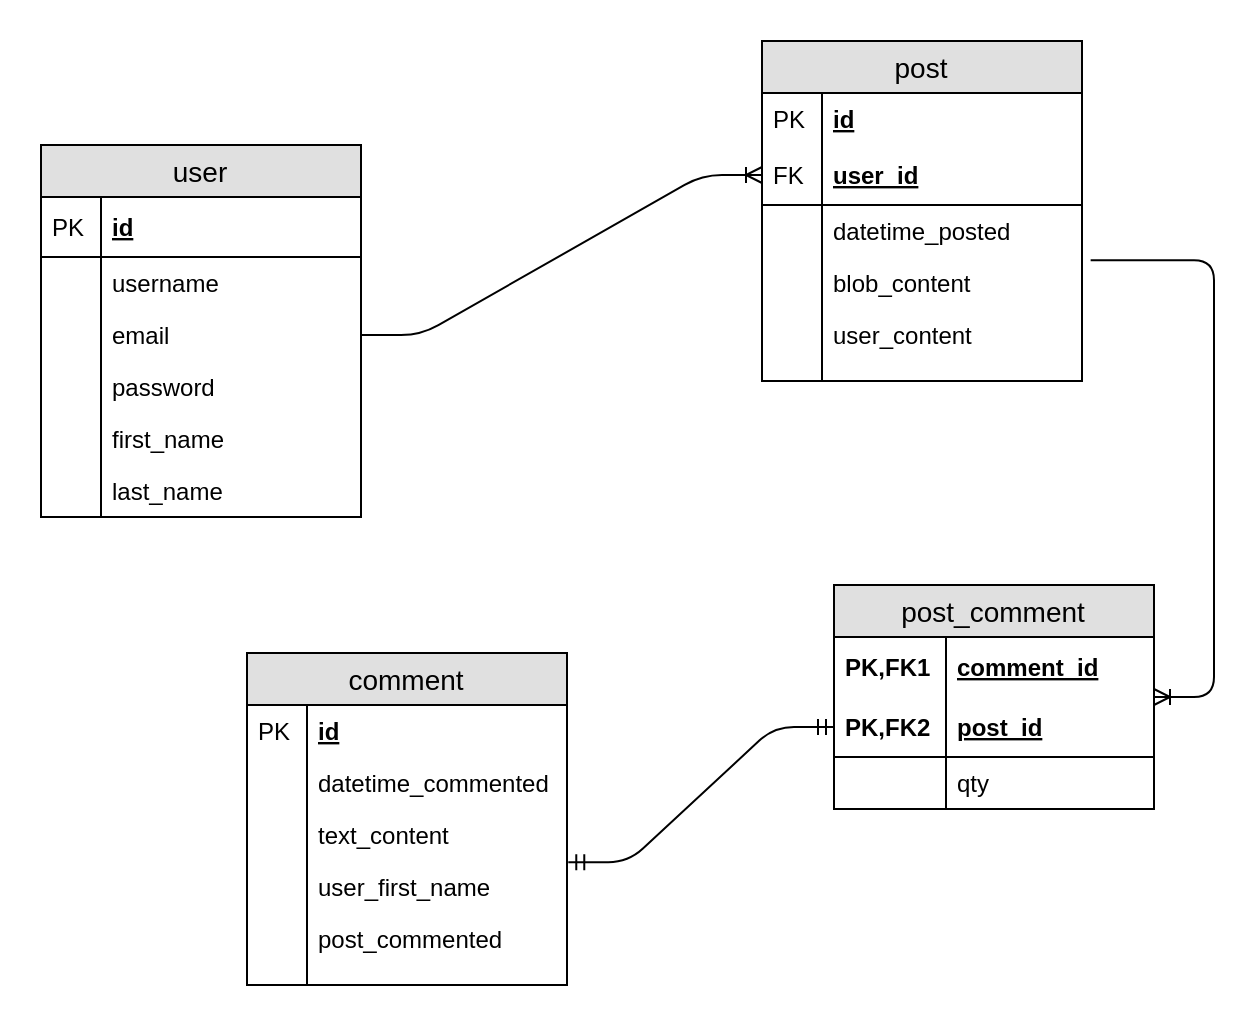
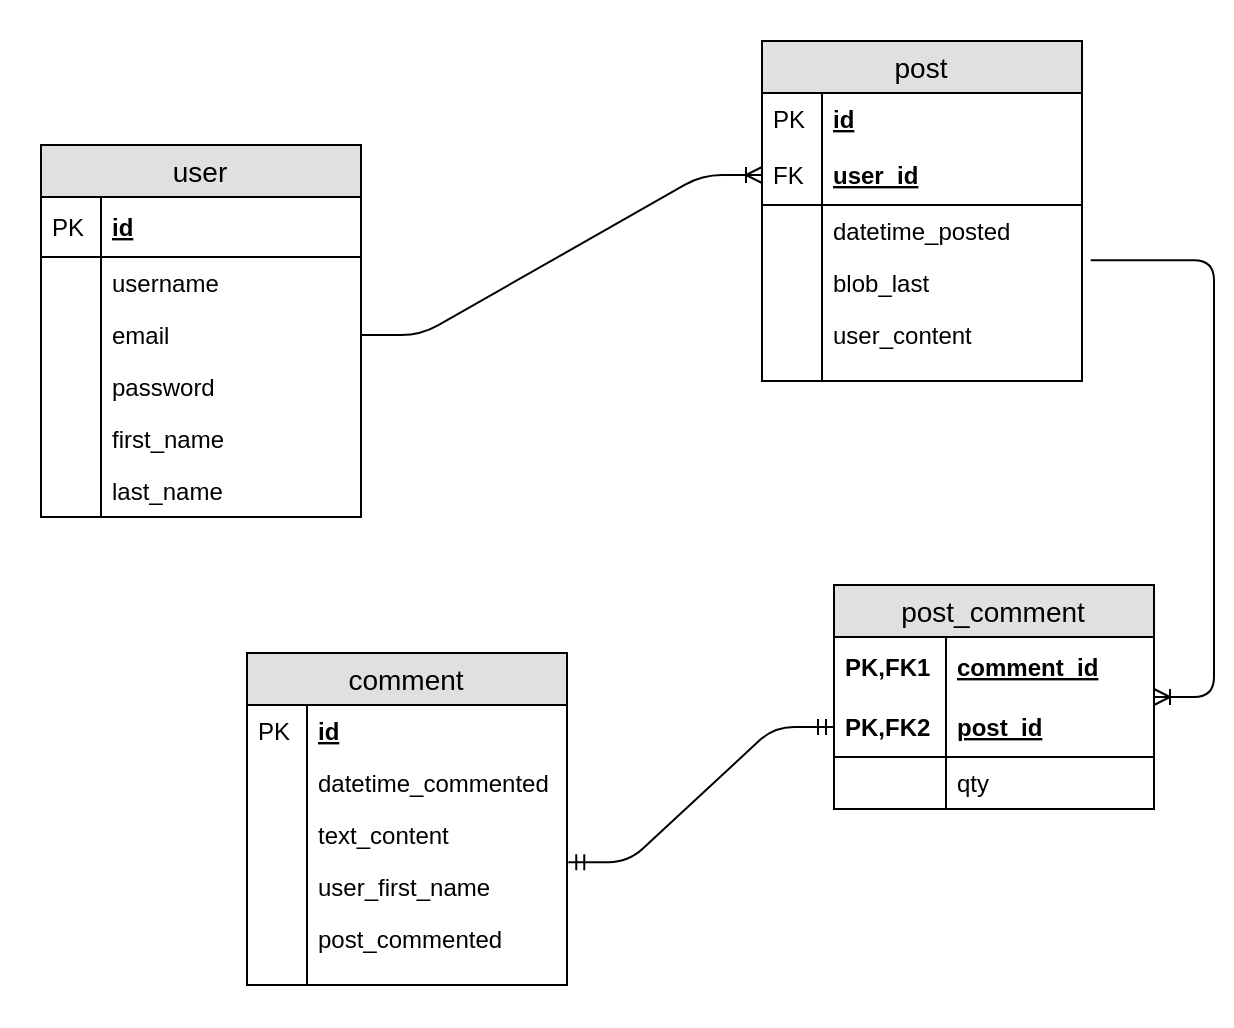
node "blob_content": label "blob_content" -> "blob_last"
